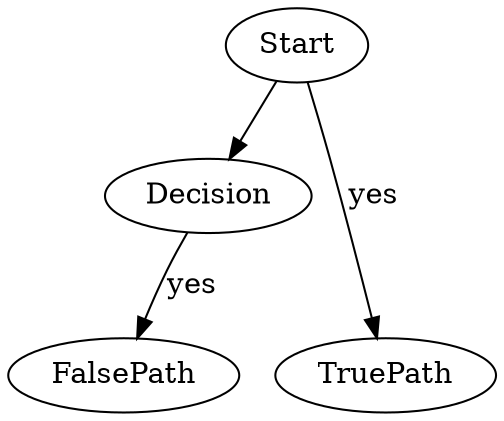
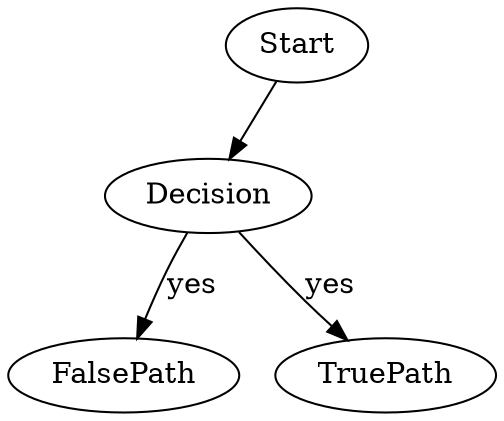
edge "Start" -> "TruePath": now "Decision" -> "TruePath"
